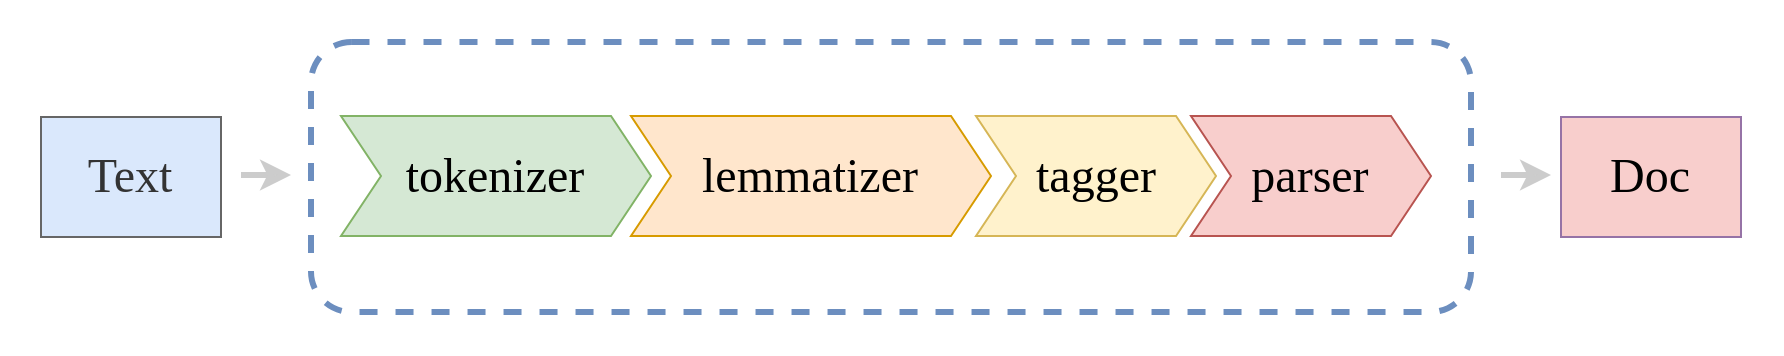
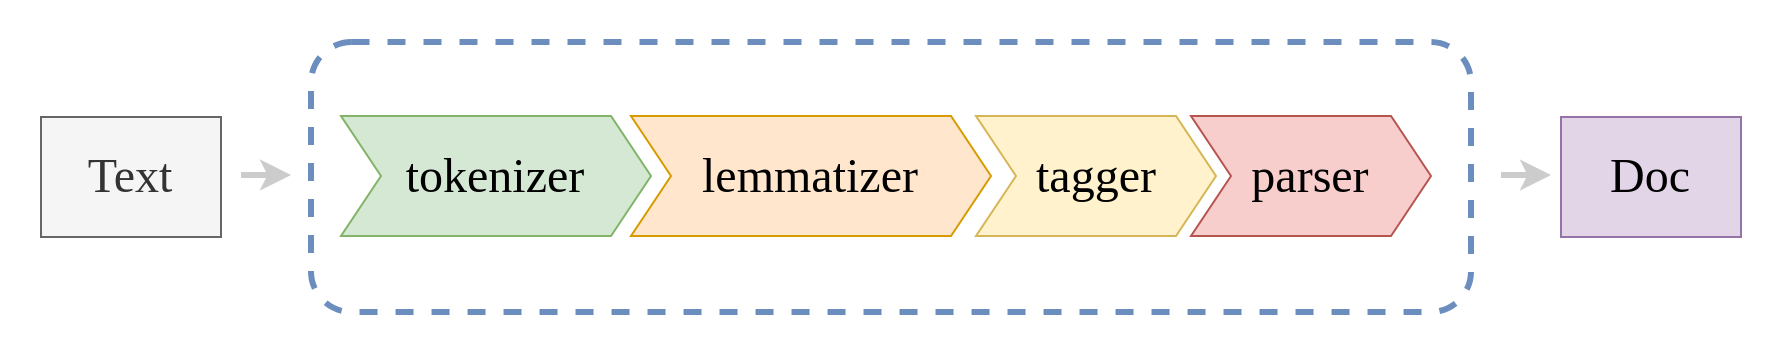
node "Text": fillcolor #dae8fc -> #f5f5f5
node "Doc": fillcolor #f8cecc -> #e1d5e7
